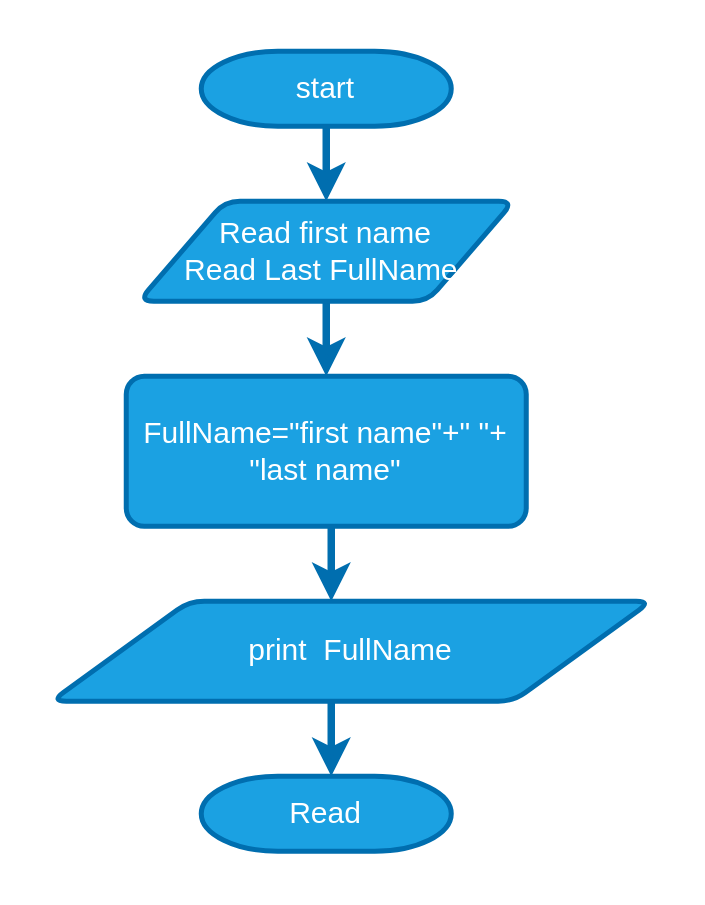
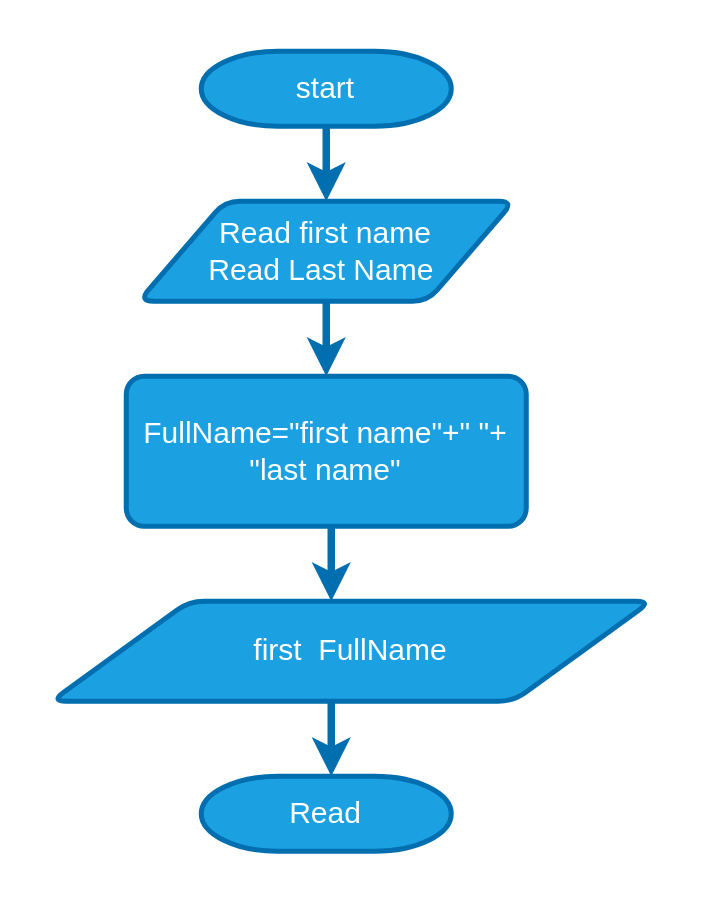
node "Read first nameRead Last FullName": label "Read first nameRead Last FullName" -> "Read first nameRead Last Name"
node "print FullName": label "print FullName" -> "first FullName"
